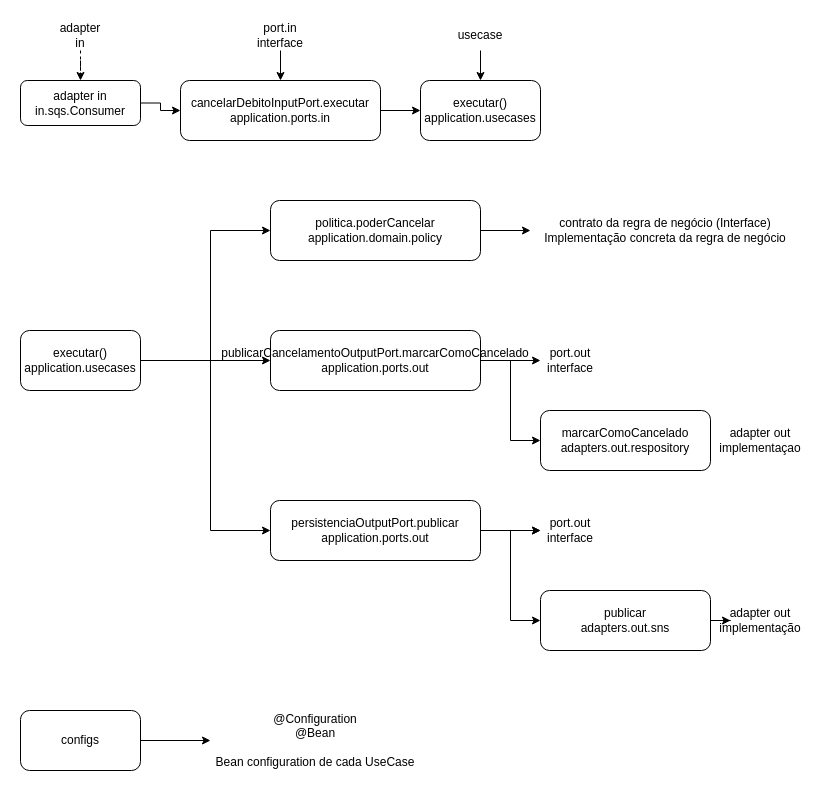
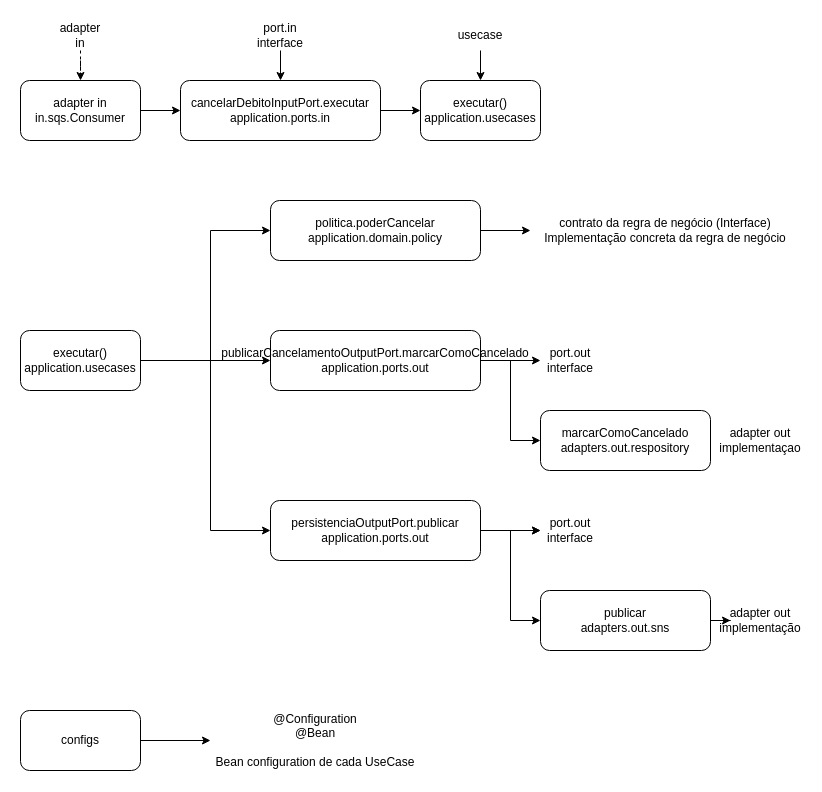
node "adapter in in.sqs.Consumer": size 120x45 -> 120x60
